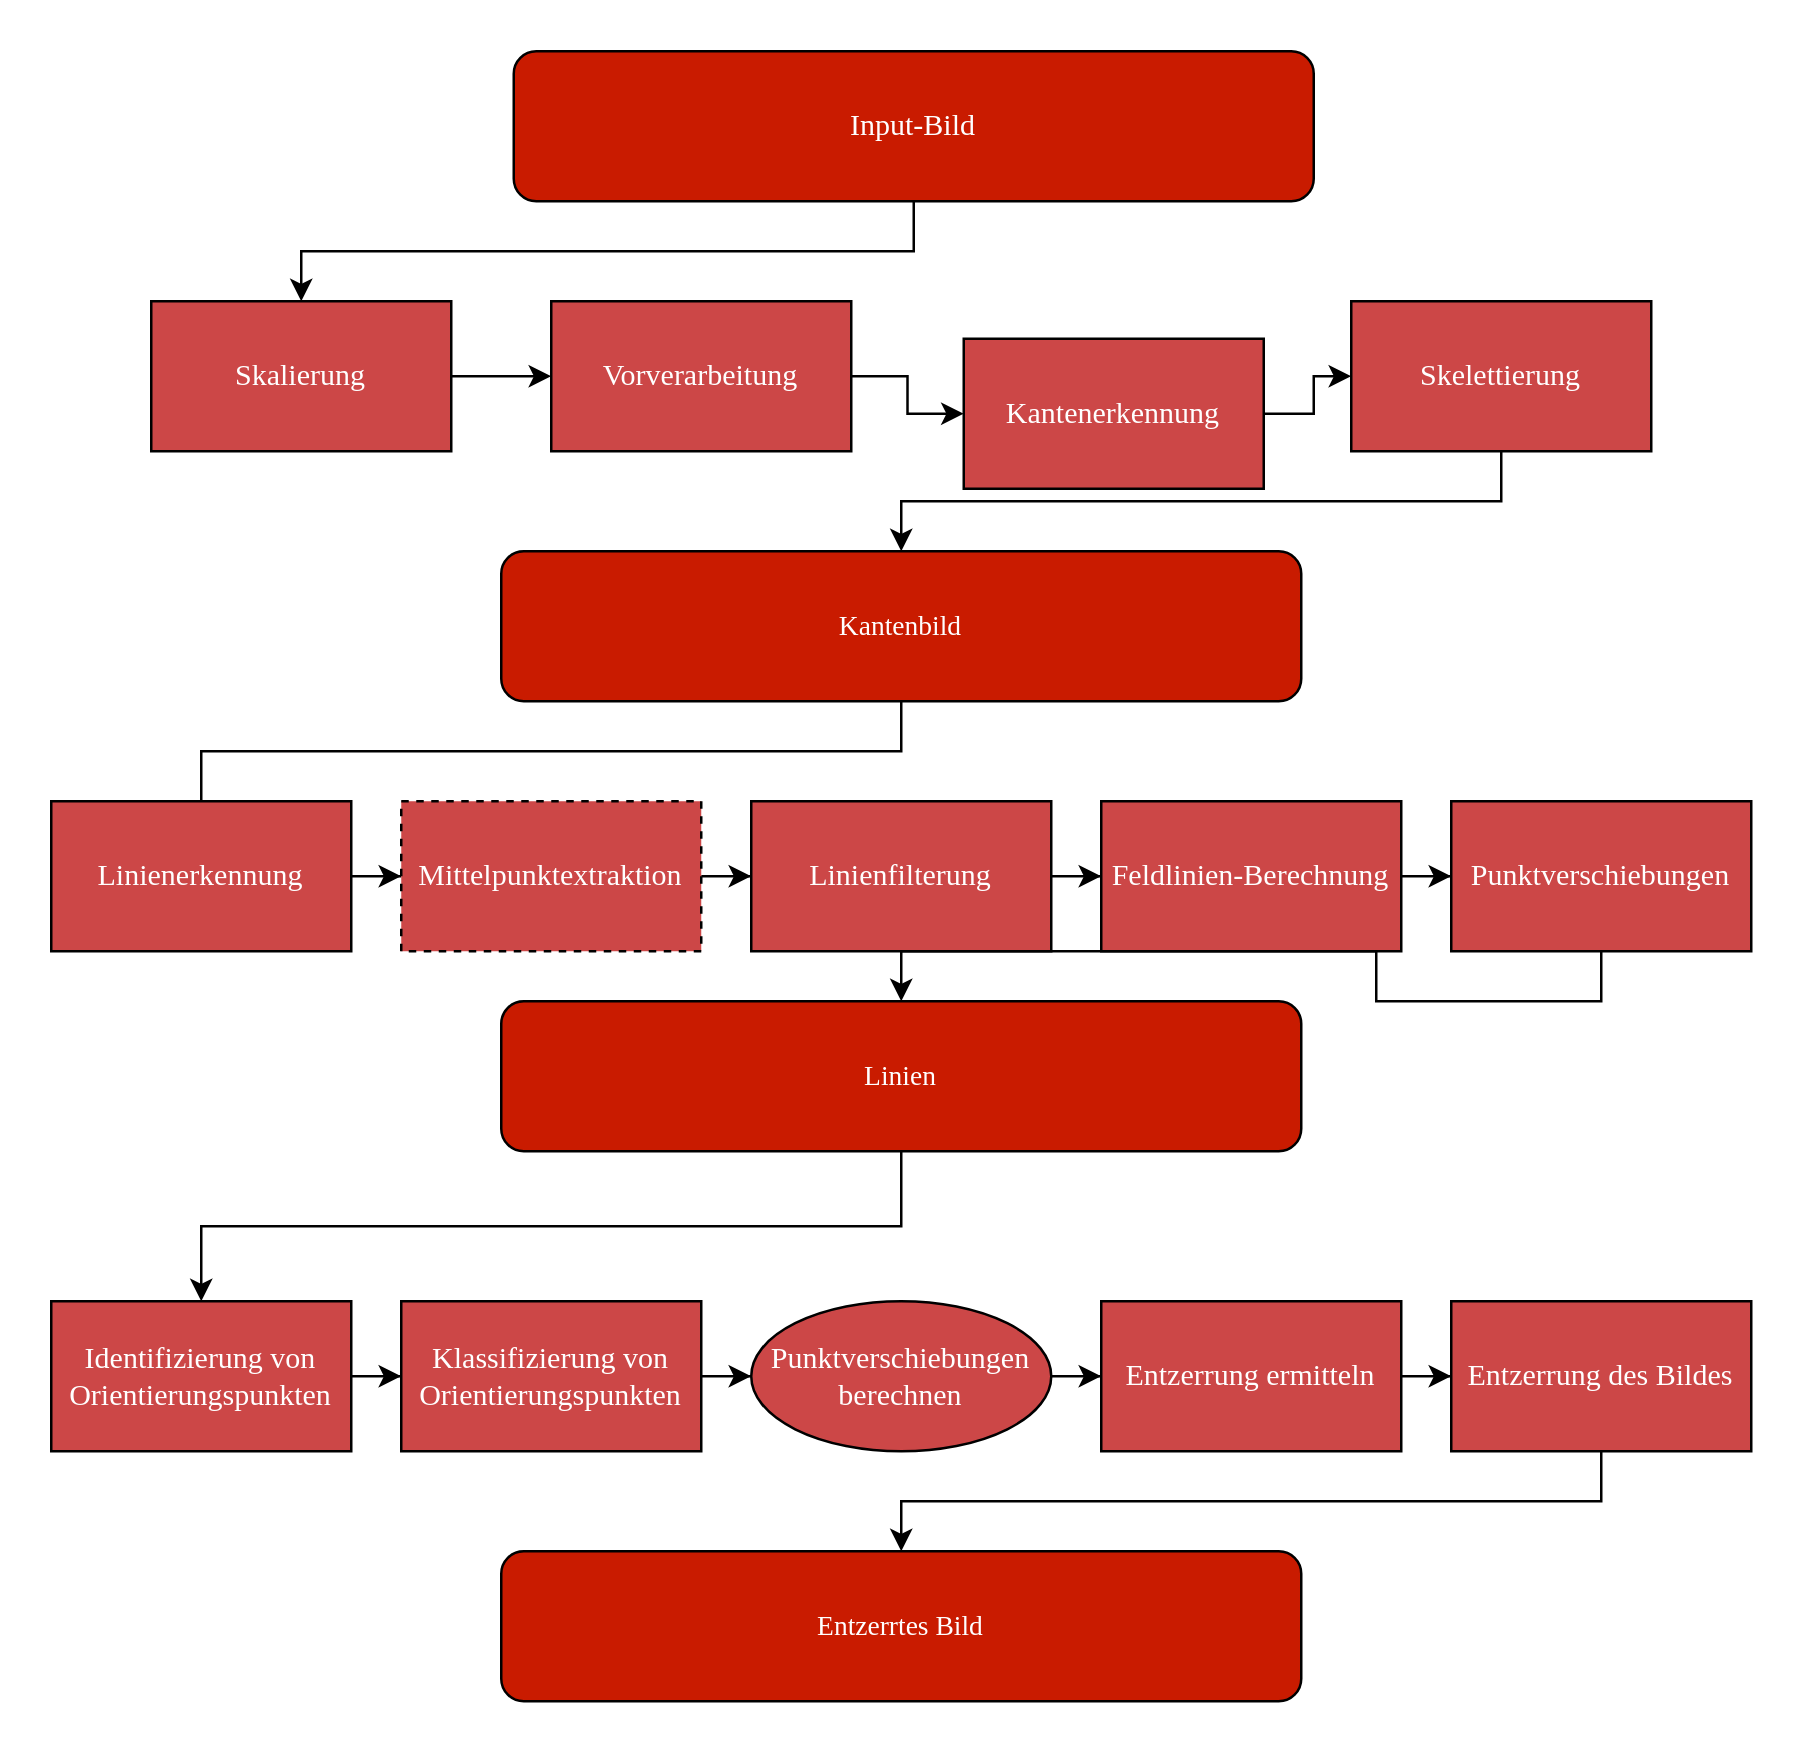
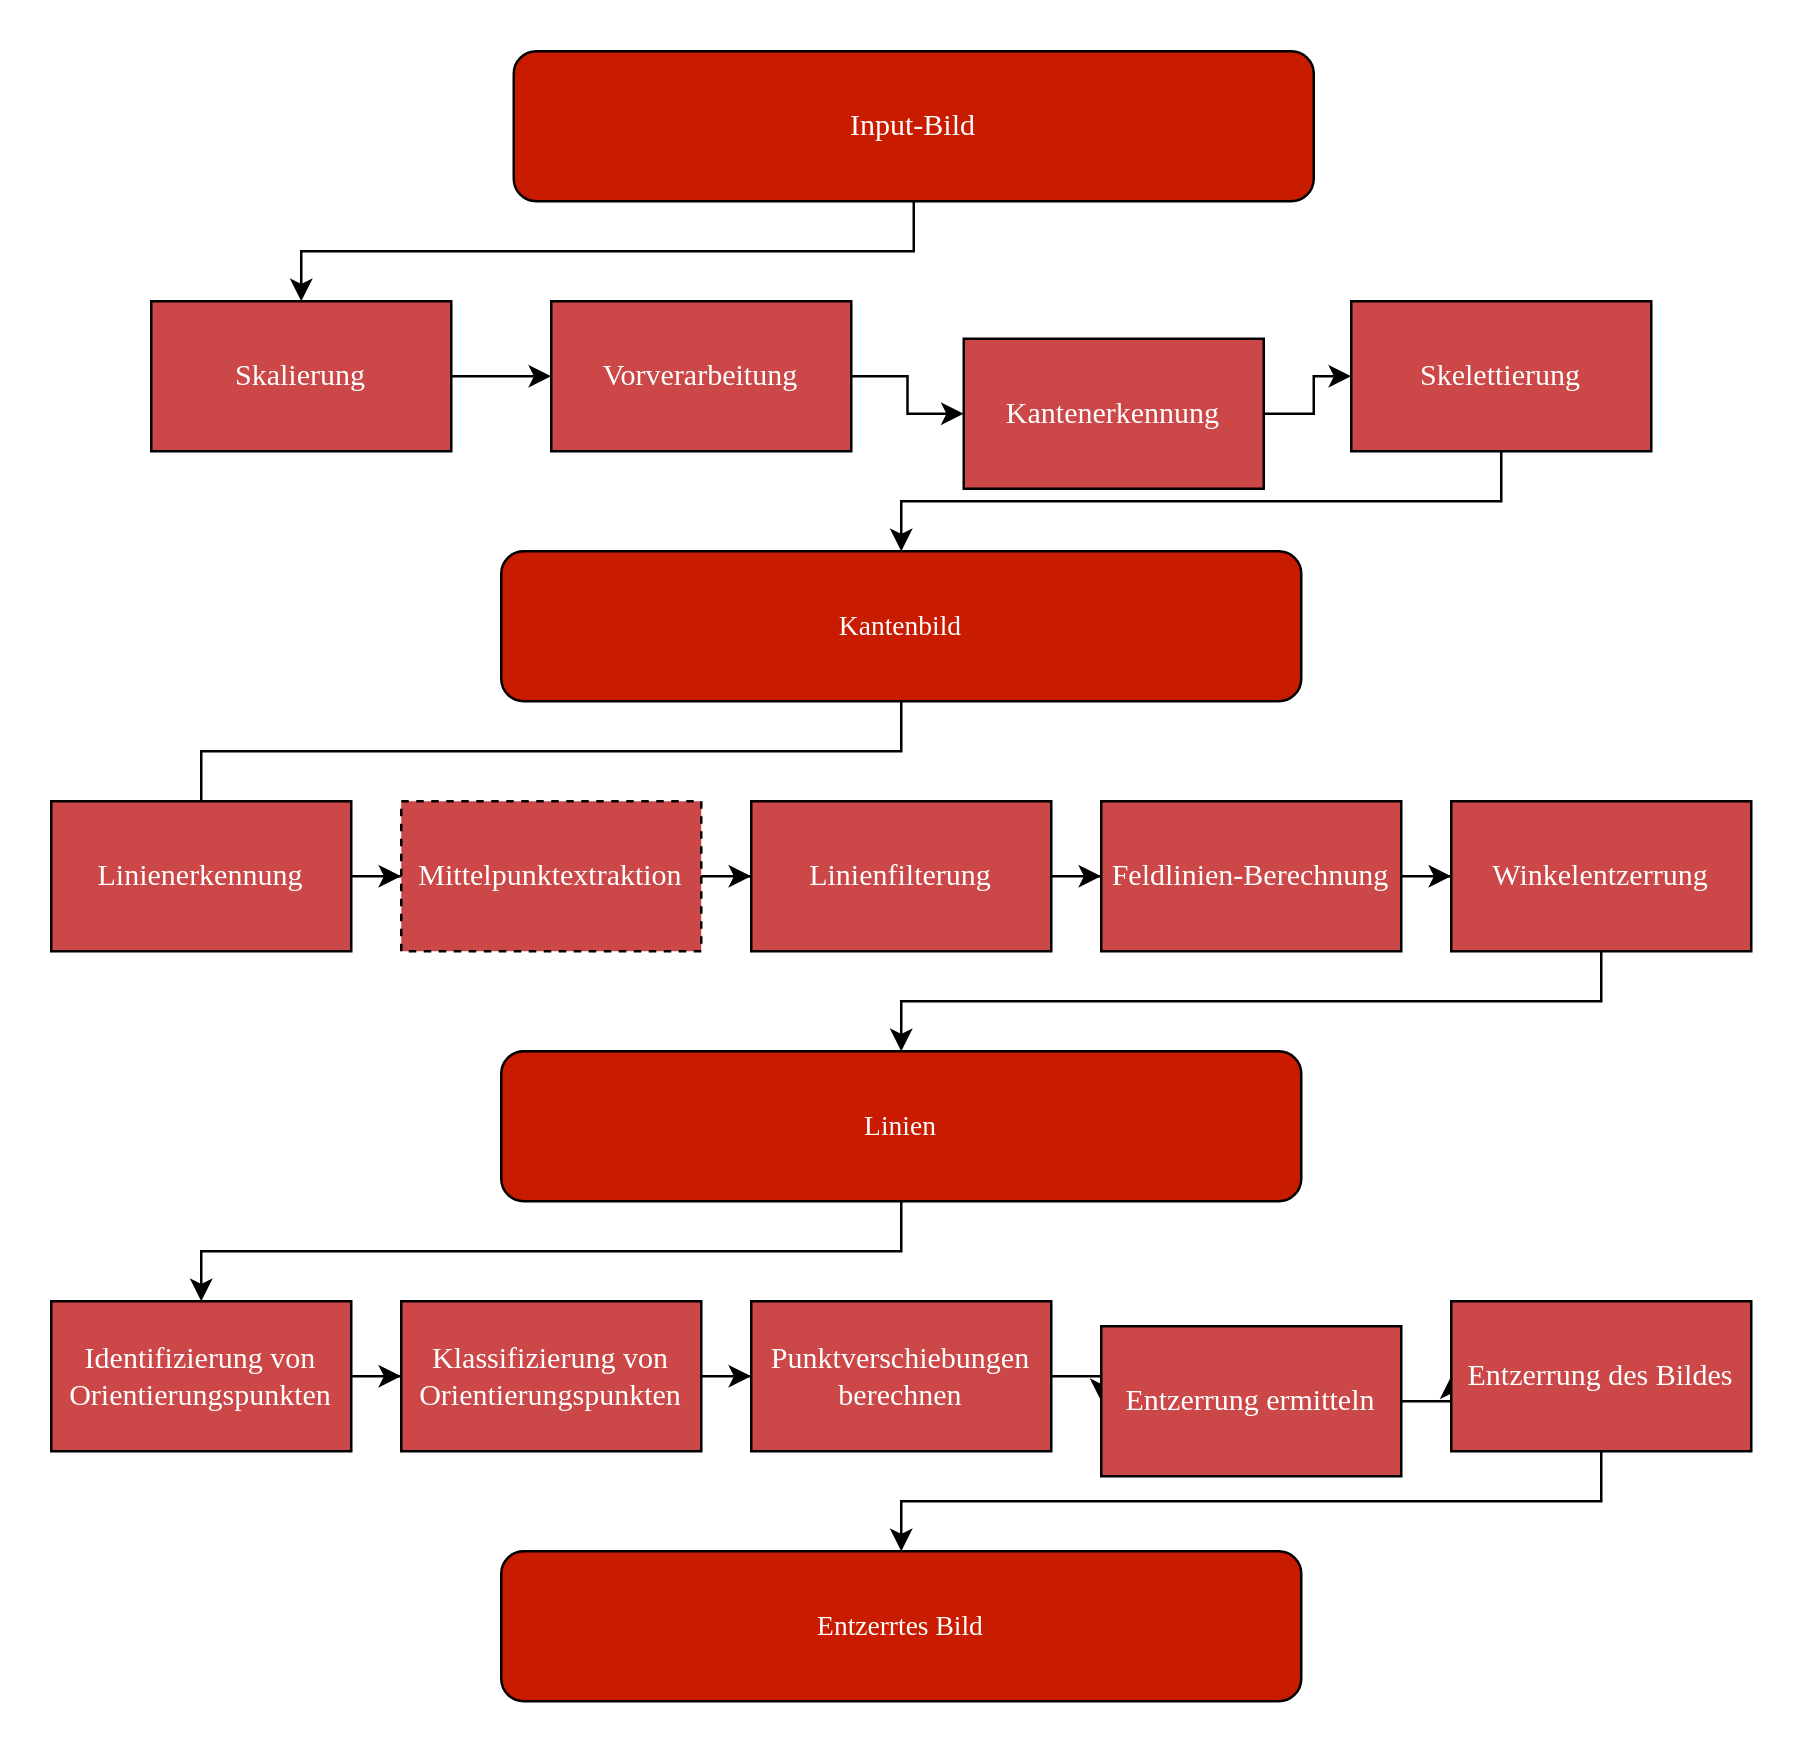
node "Punktverschiebungen": label "Punktverschiebungen" -> "Winkelentzerrung"
node "Linien": moved (901, 1076) -> (901, 1126)
node "Punktverschiebungen berechnen": shape ellipse -> rectangle
node "Entzerrung ermitteln": moved (1251, 1376) -> (1251, 1401)
